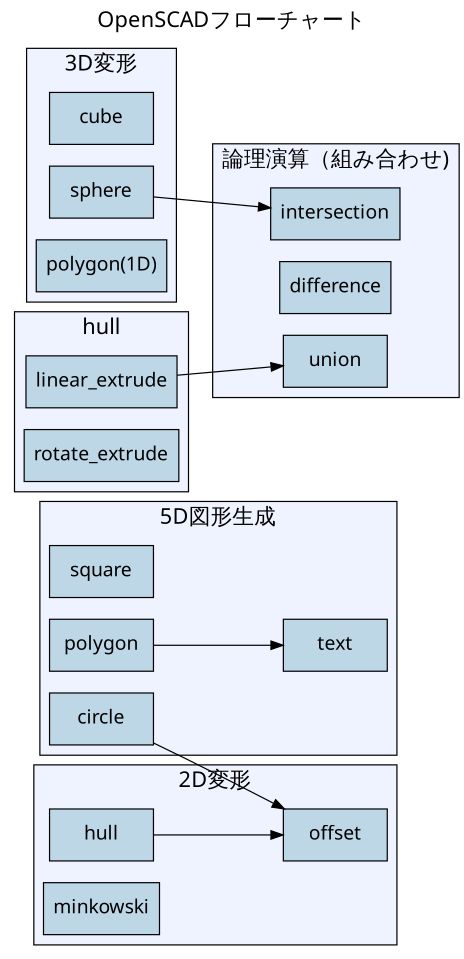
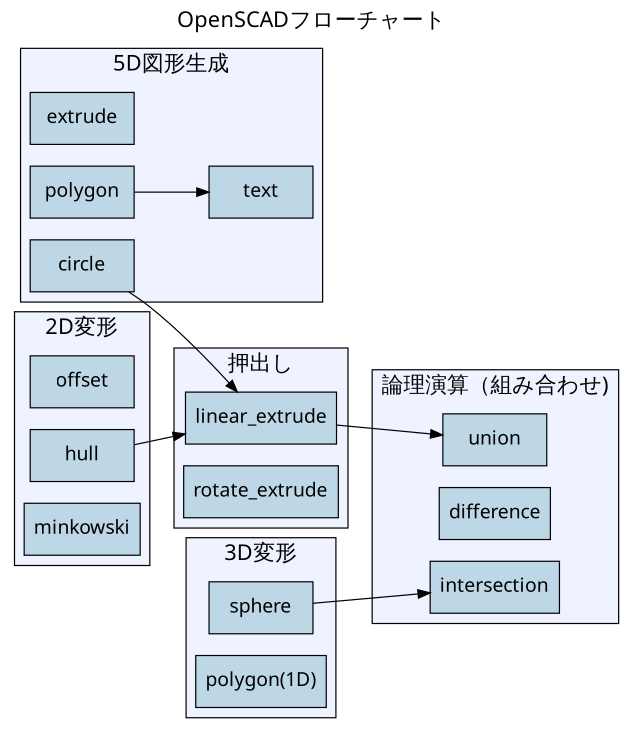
node "cube": removed
cluster "hull": label "hull" -> "押出し"
node "square": label "square" -> "extrude"
edge "circle" -> "offset": now "circle" -> "linear_extrude"
edge "hull" -> "offset": now "hull" -> "linear_extrude"
